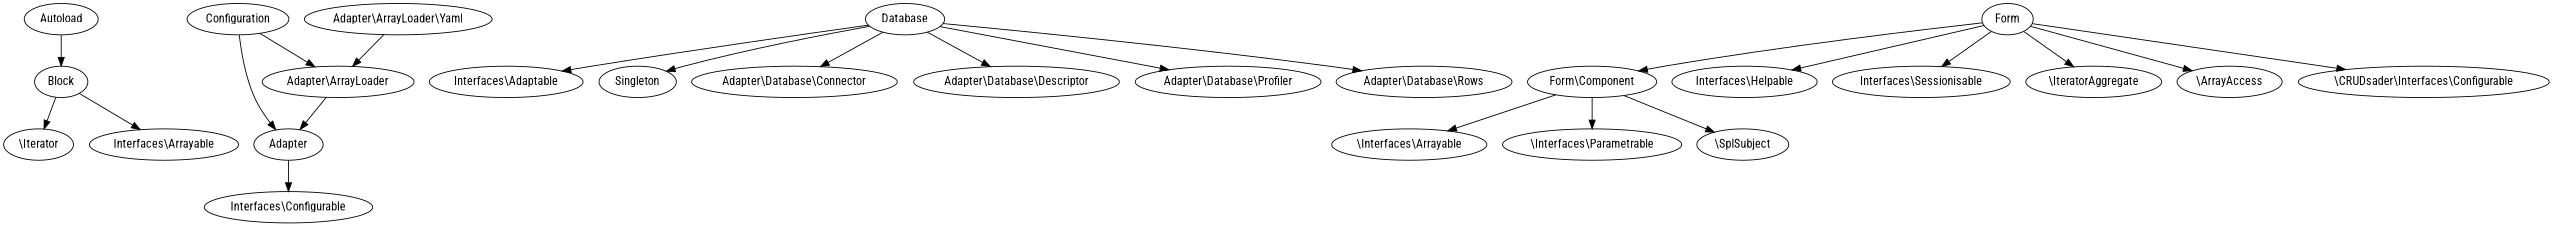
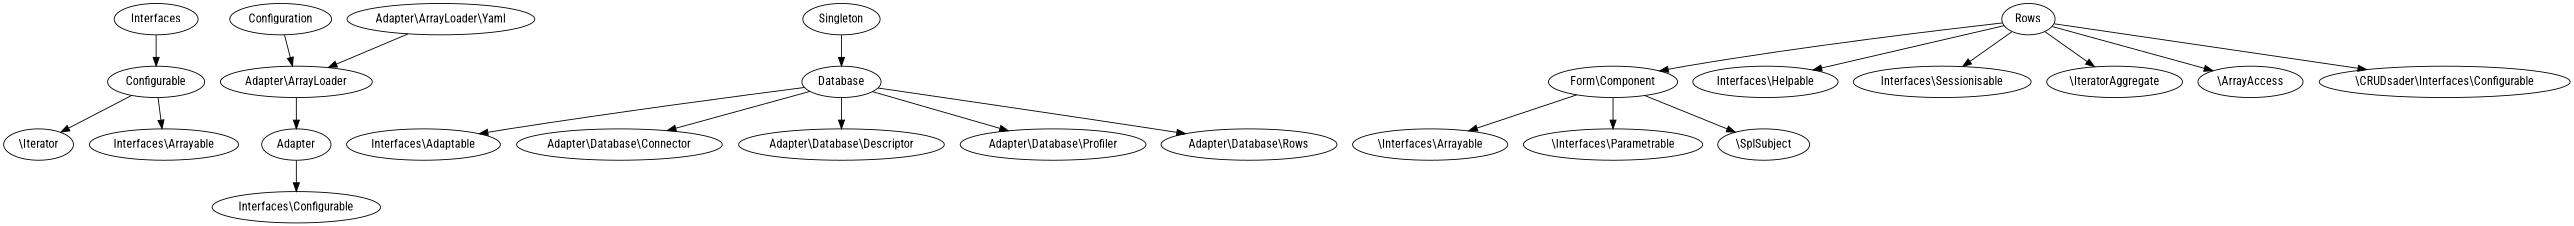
node "Autoload": label "Autoload" -> "Interfaces"
node "Form": label "Form" -> "Rows"
edge "Database" -> "Singleton": reversed
edge "Configuration" -> "Adapter": removed
node "Block": label "Block" -> "Configurable"
